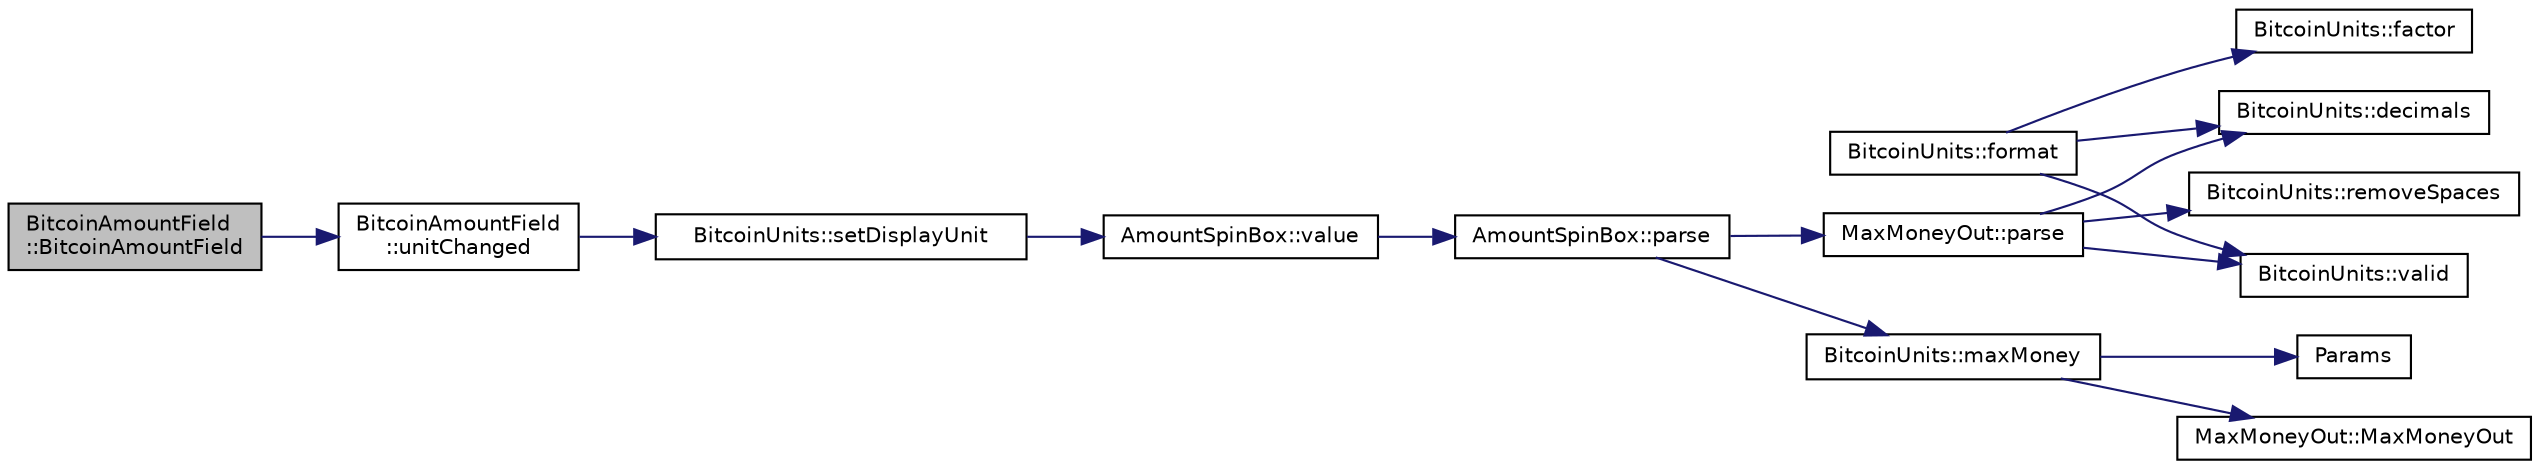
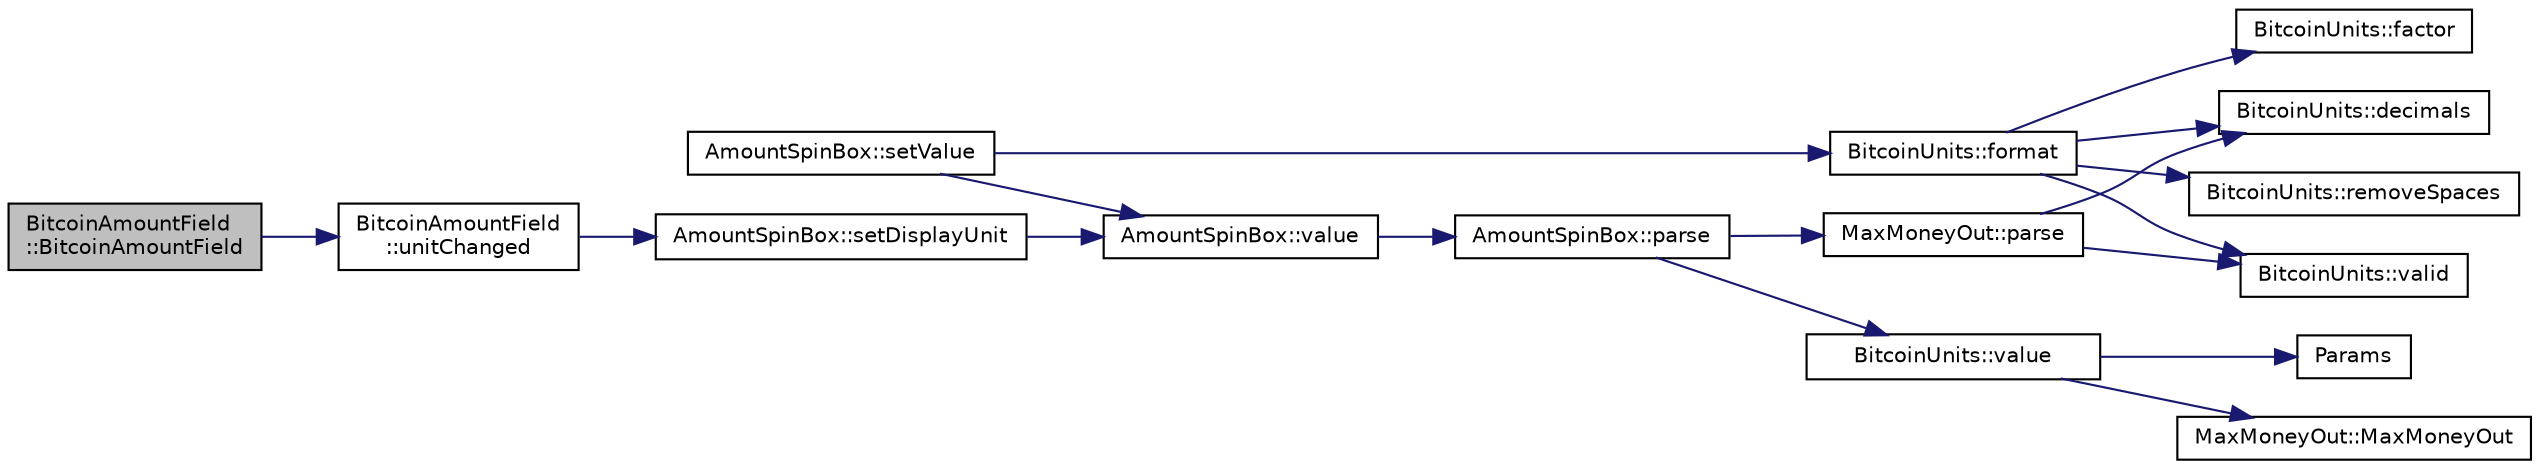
node "AmountSpinBox::setValue": added
edge "MaxMoneyOut::parse" -> "BitcoinUnits::removeSpaces": now "BitcoinUnits::format" -> "BitcoinUnits::removeSpaces"
node "BitcoinUnits::setDisplayUnit": label "BitcoinUnits::setDisplayUnit" -> "AmountSpinBox::setDisplayUnit"
node "BitcoinUnits::maxMoney": label "BitcoinUnits::maxMoney" -> "BitcoinUnits::value"
